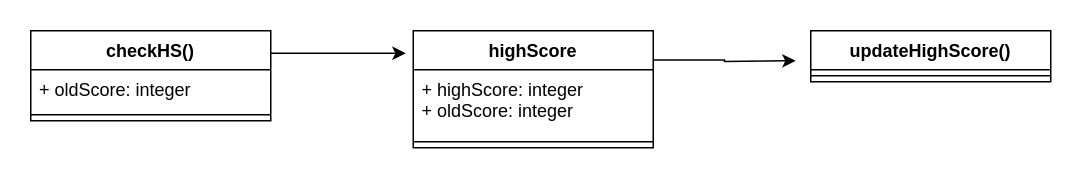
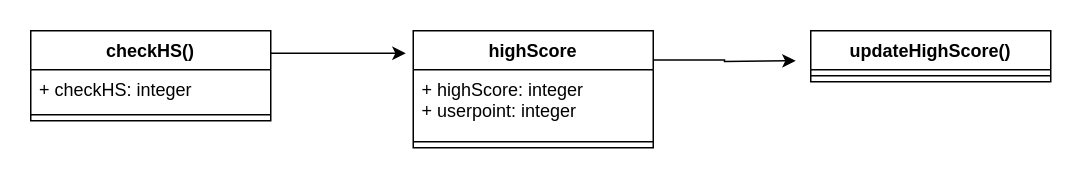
node "+ oldScore: integer": label "+ oldScore: integer" -> "+ checkHS: integer"
node "+ highScore: integer + oldScore: integer": label "+ highScore: integer + oldScore: integer" -> "+ highScore: integer + userpoint: integer"
